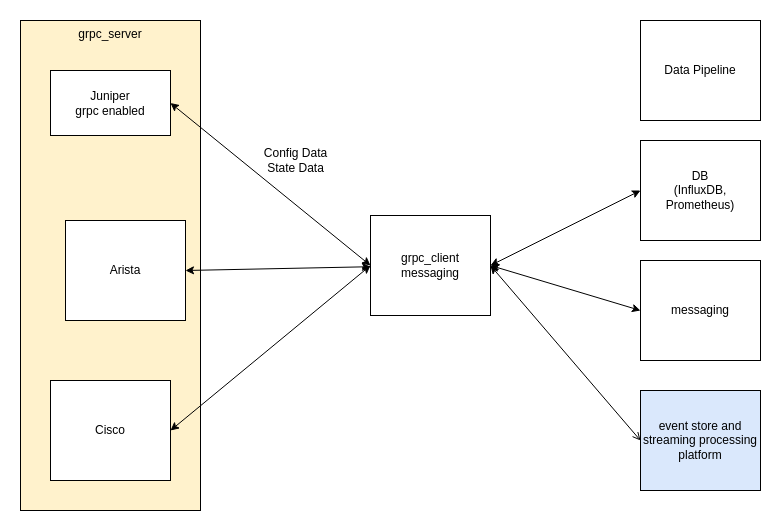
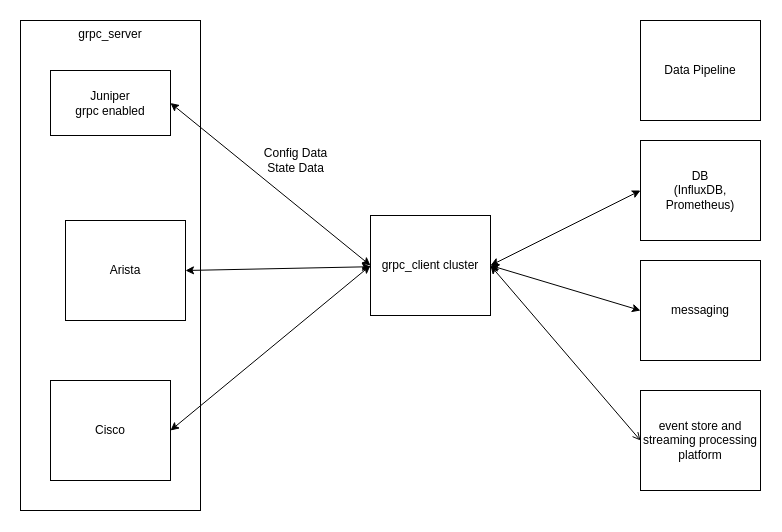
node "grpc_server": fillcolor #fff2cc -> #ffffff
node "grpc_client messaging": label "grpc_client messaging" -> "grpc_client cluster"
node "event store and streaming processing platform": fillcolor #dae8fc -> #ffffff
